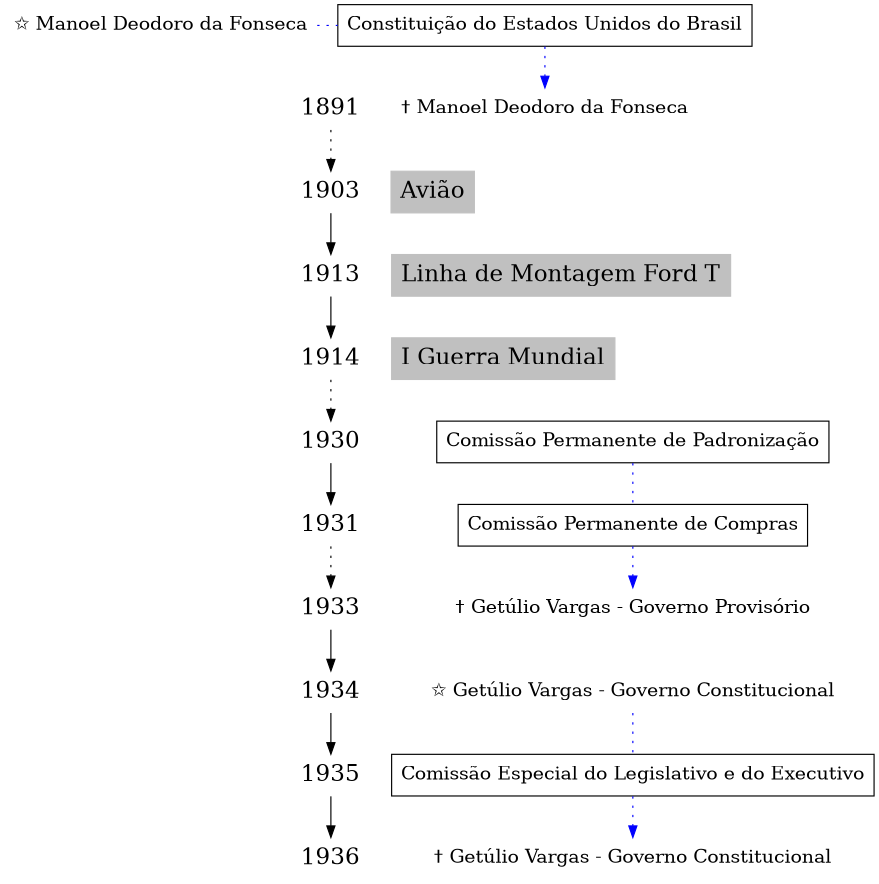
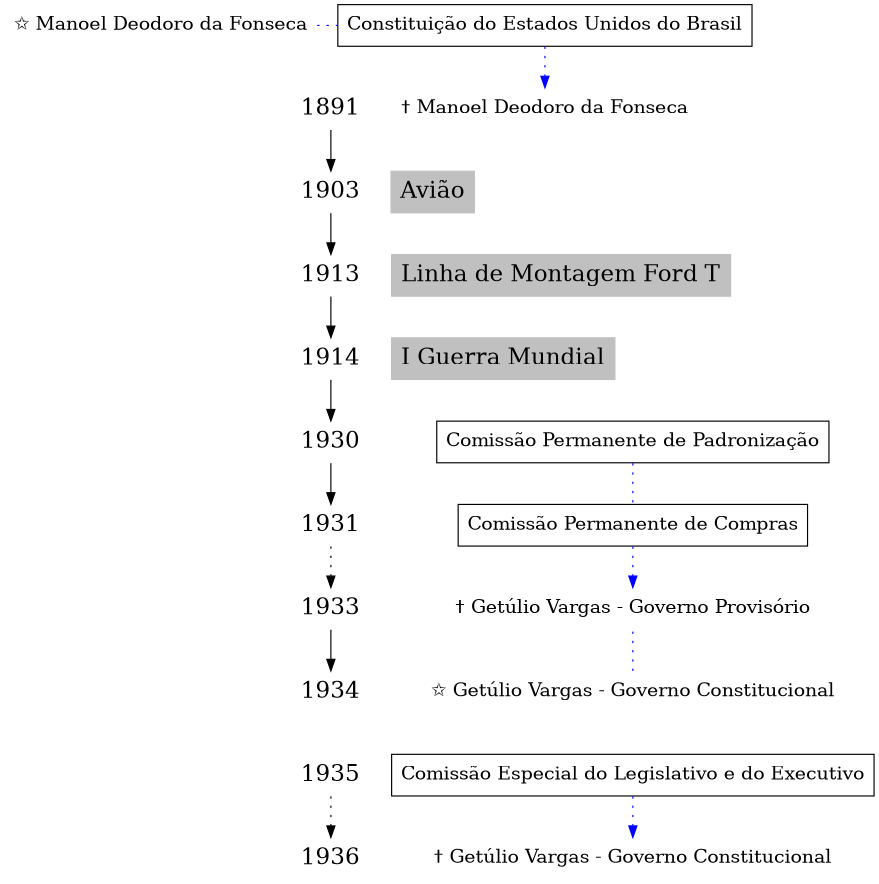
edge "1891" -> "1903": style dotted -> solid
edge "1914" -> "1930": style dotted -> solid
edge "1934" -> "1935": removed
edge "✩ Getúlio Vargas - Governo Constitucional" -- "Comissão Especial do Legislativo e do Executivo": now "✩ Getúlio Vargas - Governo Constitucional" -- "✝ Getúlio Vargas - Governo Provisório"
edge "1935" -> "1936": style solid -> dotted
